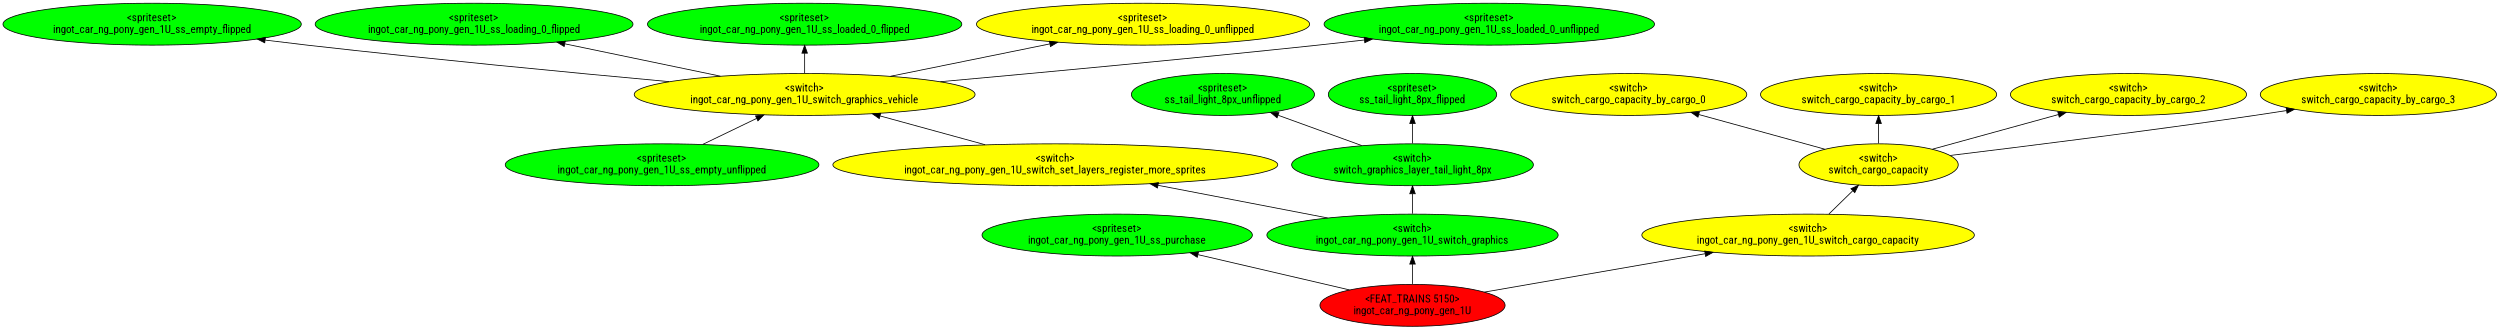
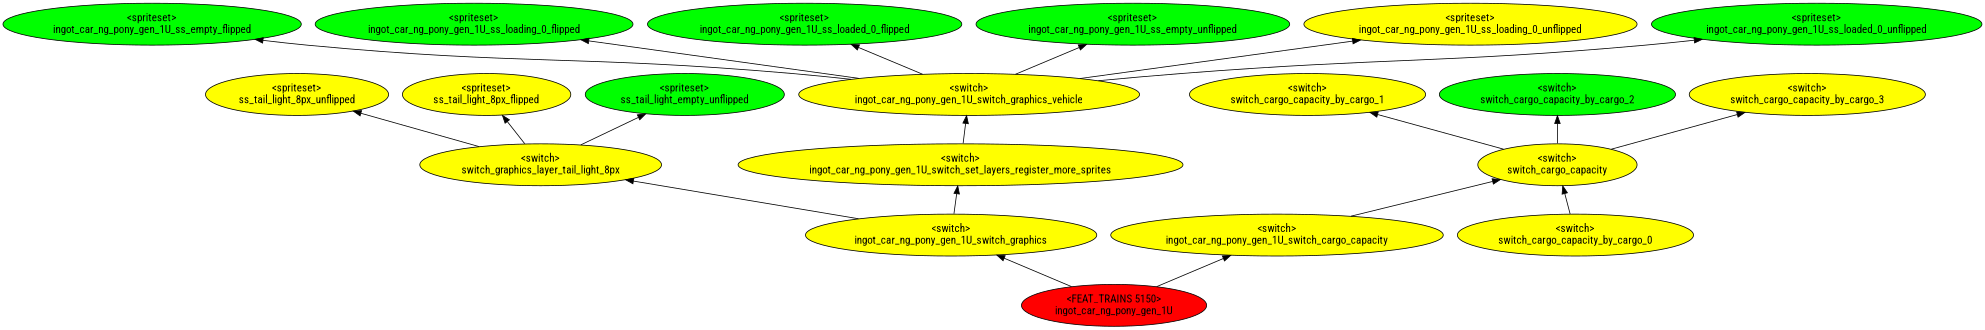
node "<spriteset> ss_tail_light_empty_unflipped": added
node "<spriteset> ss_tail_light_8px_unflipped": fillcolor green -> yellow
node "<spriteset> ss_tail_light_8px_flipped": fillcolor green -> yellow
node "<switch> switch_cargo_capacity_by_cargo_2": fillcolor yellow -> green
edge "<spriteset> ingot_car_ng_pony_gen_1U_ss_empty_unflipped" -> "<switch> ingot_car_ng_pony_gen_1U_switch_graphics_vehicle": reversed
edge "<switch> switch_cargo_capacity" -> "<switch> switch_cargo_capacity_by_cargo_0": reversed
node "<switch> switch_graphics_layer_tail_light_8px": fillcolor green -> yellow
node "<spriteset> ingot_car_ng_pony_gen_1U_ss_purchase": removed
node "<switch> ingot_car_ng_pony_gen_1U_switch_graphics": fillcolor green -> yellow
